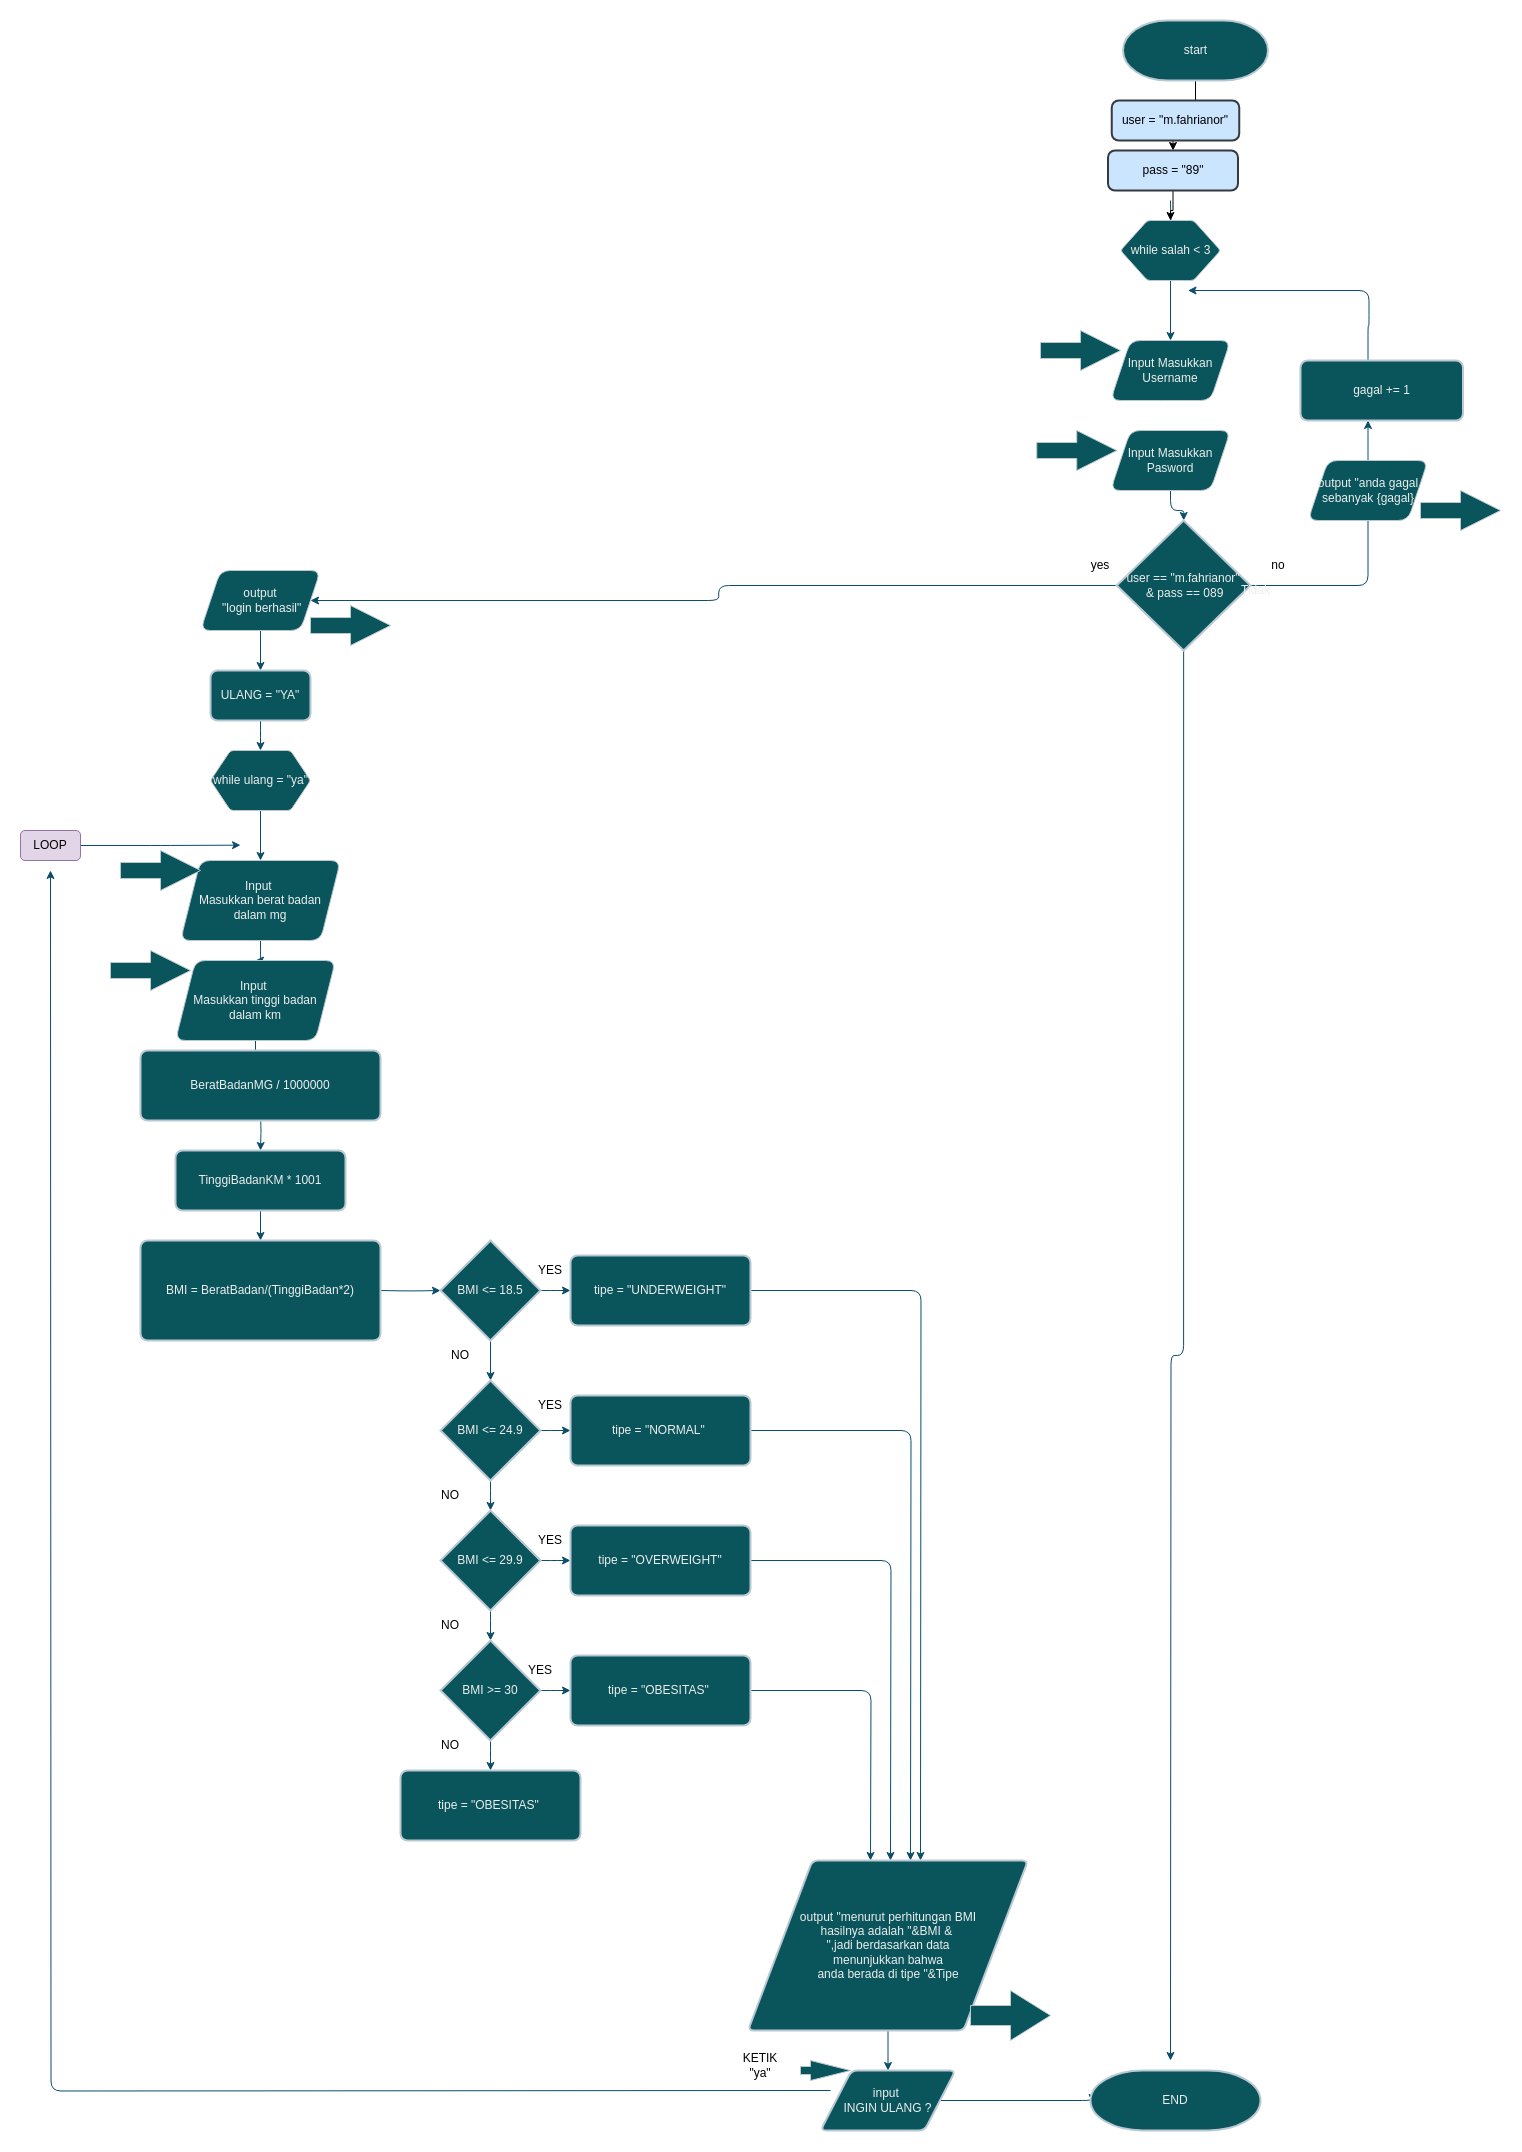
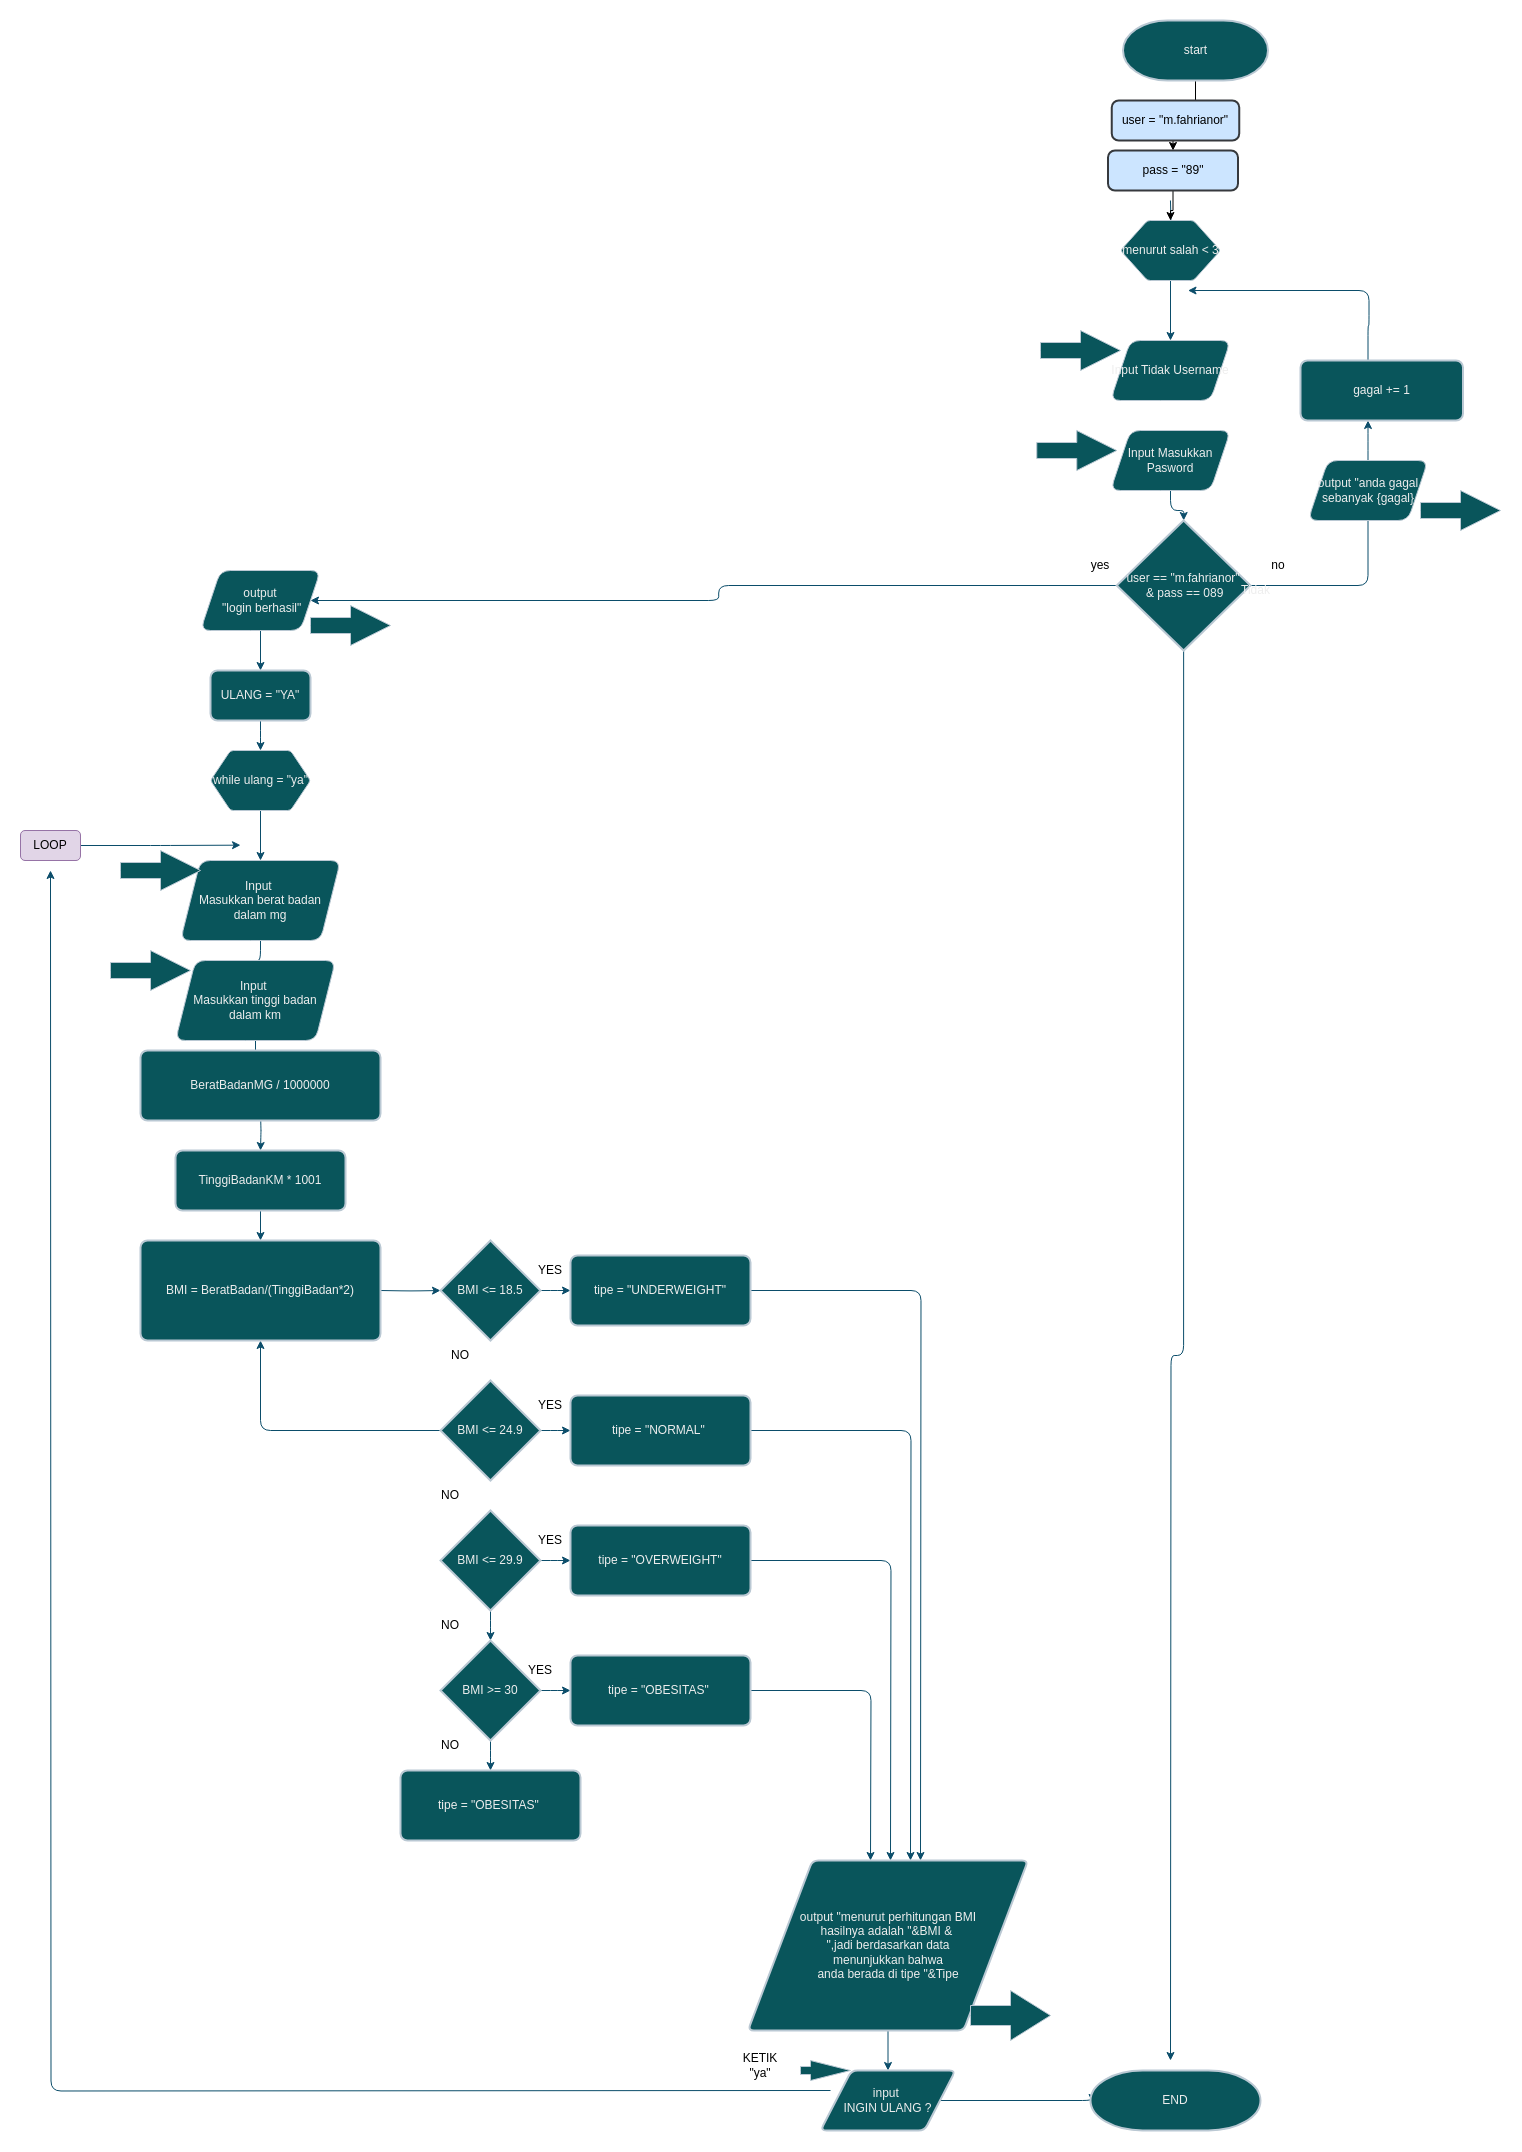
node "while salah < 3": label "while salah < 3" -> "menurut salah < 3"
node "Input Masukkan Username": label "Input Masukkan Username" -> "Input Tidak Username"
edge "Input Masukkan berat badan dalam mg" -> "Input Masukkan tinggi badan dalam km": arrowhead classic -> none
edge "BMI <= 18.5" -> "BMI <= 24.9": removed
edge "BMI <= 24.9" -> "BMI <= 29.9": now "BMI <= 24.9" -> "BMI = BeratBadan/(TinggiBadan*2)"
